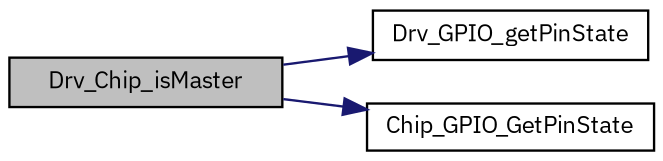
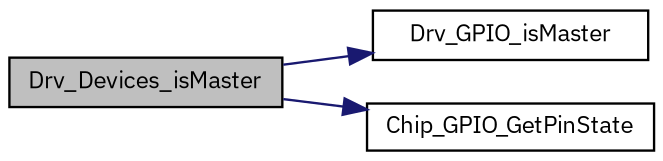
node "Drv_GPIO_getPinState": label "Drv_GPIO_getPinState" -> "Drv_GPIO_isMaster"
node "Drv_Chip_isMaster": label "Drv_Chip_isMaster" -> "Drv_Devices_isMaster"
